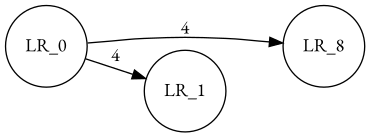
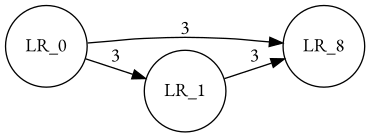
edge "LR_0" -> "LR_8": label "4" -> "3"
edge "LR_0" -> "LR_1": label "4" -> "3"
edge "LR_1" -> "LR_8": added, label "3"
